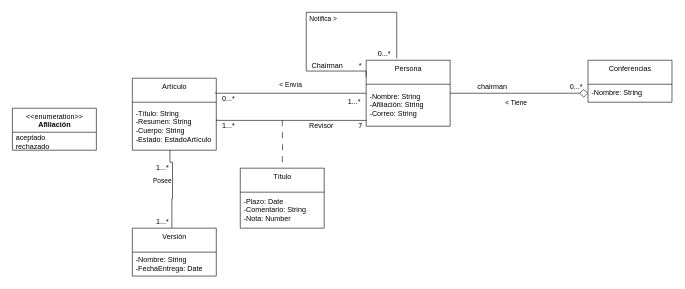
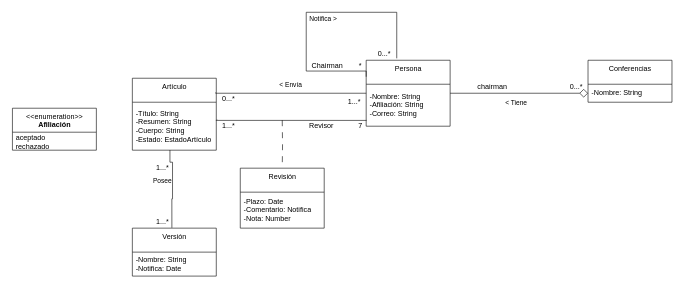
node "Título": label "Título" -> "Revisión"
node "-Plazo: Date -Comentario: String -Nota: Number": label "-Plazo: Date -Comentario: String -Nota: Number" -> "-Plazo: Date -Comentario: Notifica -Nota: Number"
node "-Nombre: String -FechaEntrega: Date": label "-Nombre: String -FechaEntrega: Date" -> "-Nombre: String -Notifica: Date"
